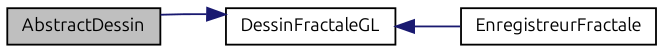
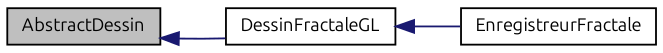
edge "AbstractDessin" -> "DessinFractaleGL": reversed
